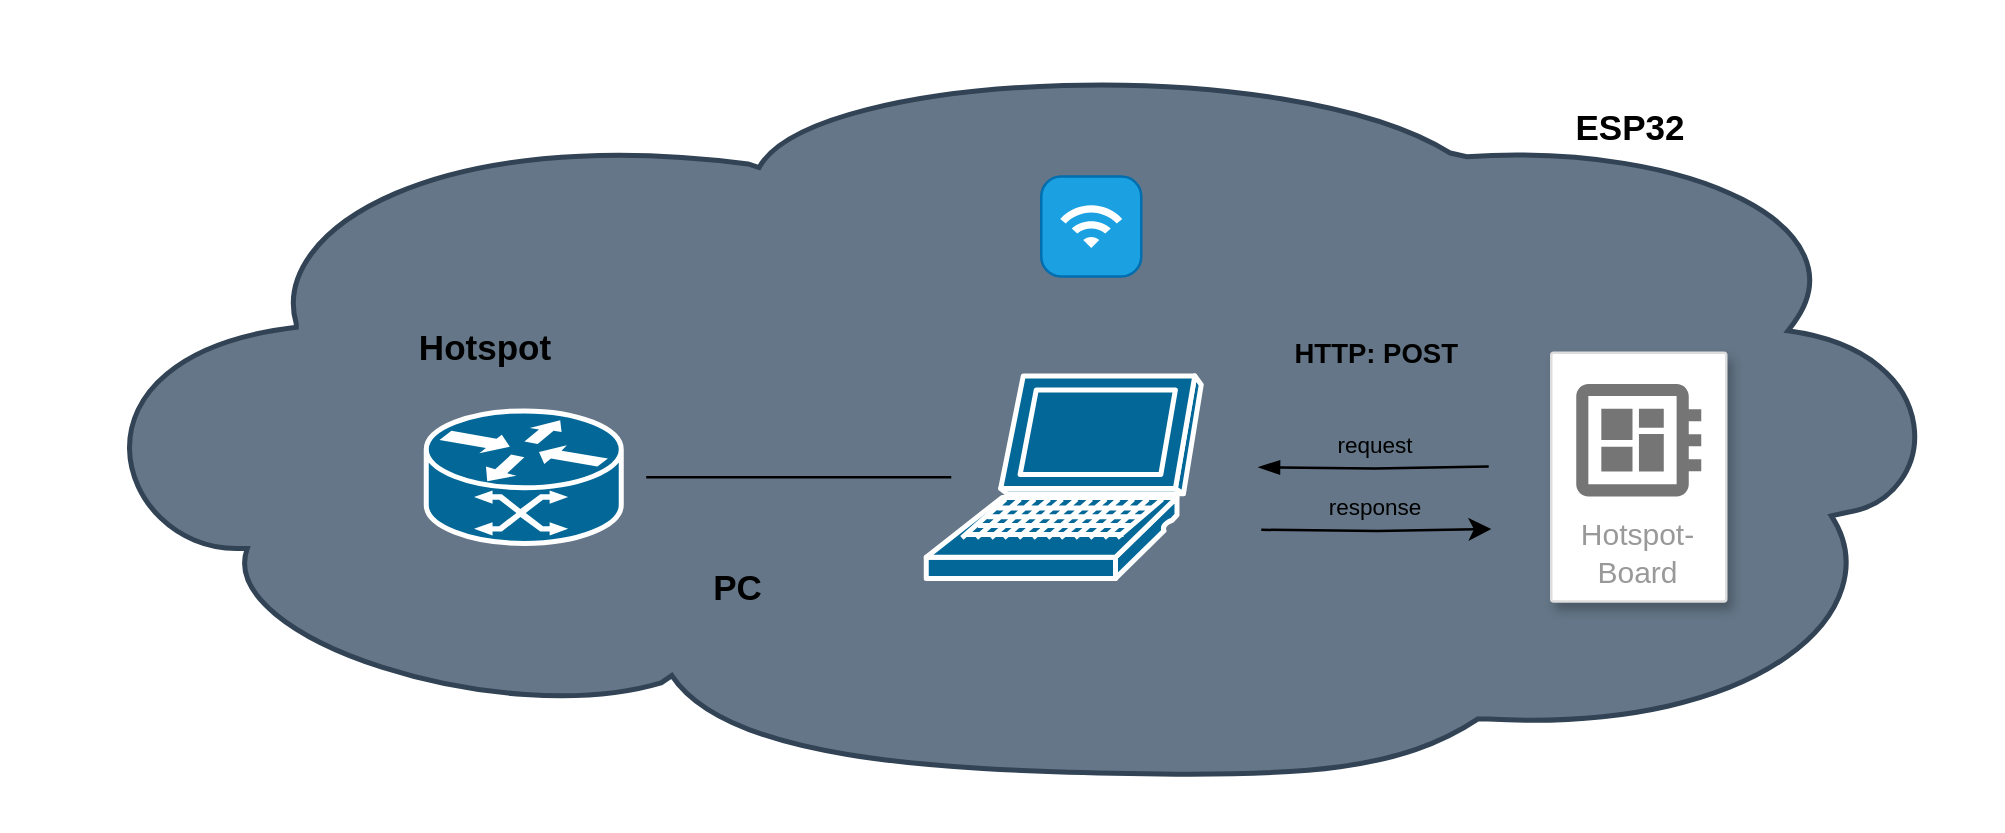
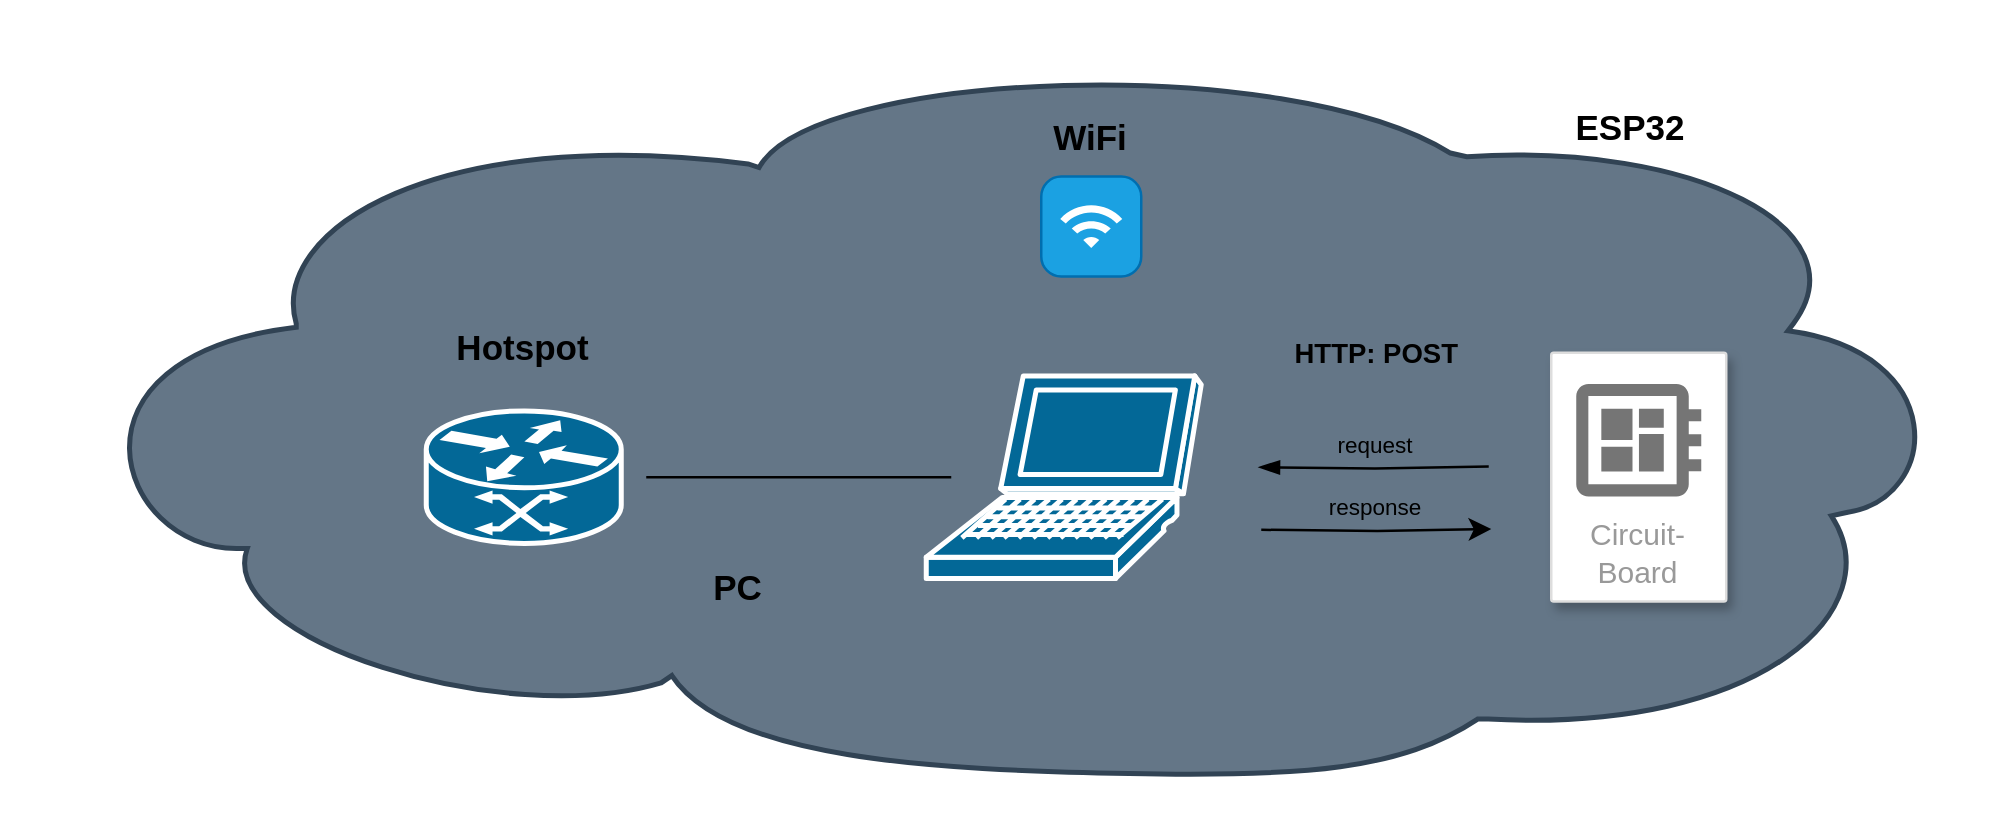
node "WiFi": added
node "Hotspot": moved (486, 348) -> (524, 348)
node "Hotspot-Board": label "Hotspot-Board" -> "Circuit-Board"
